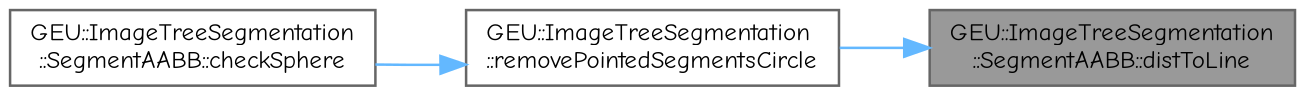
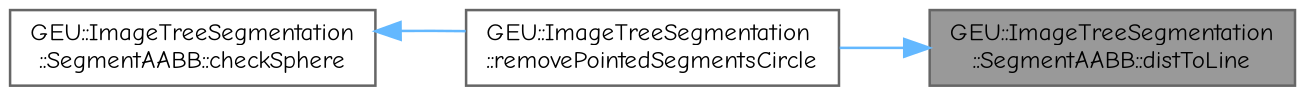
edge "GEU::ImageTreeSegmentation ::SegmentAABB::checkSphere" -> "GEU::ImageTreeSegmentation ::removePointedSegmentsCircle": reversed
